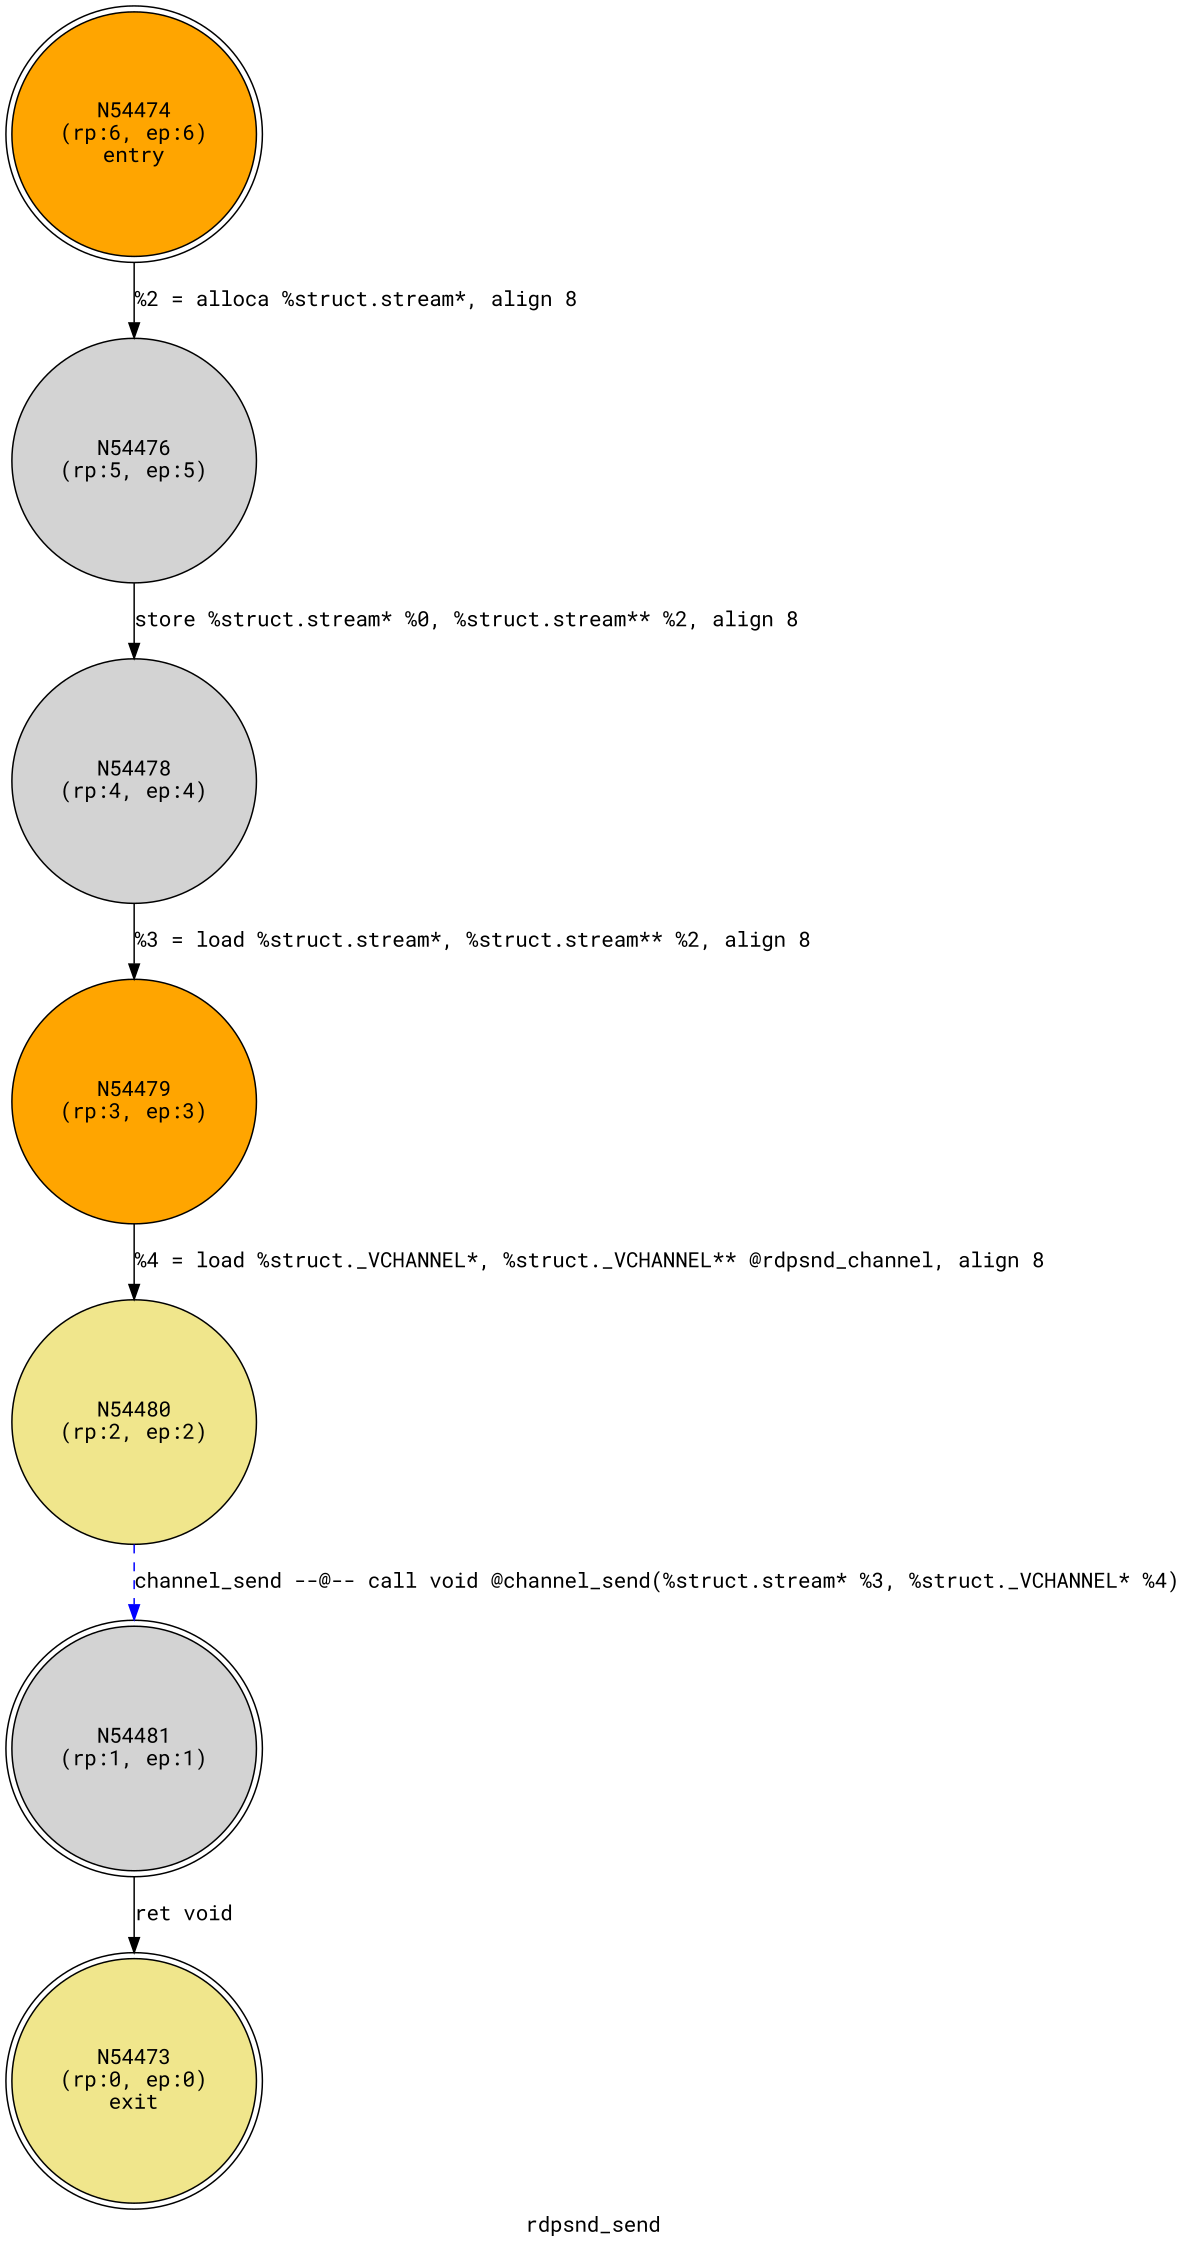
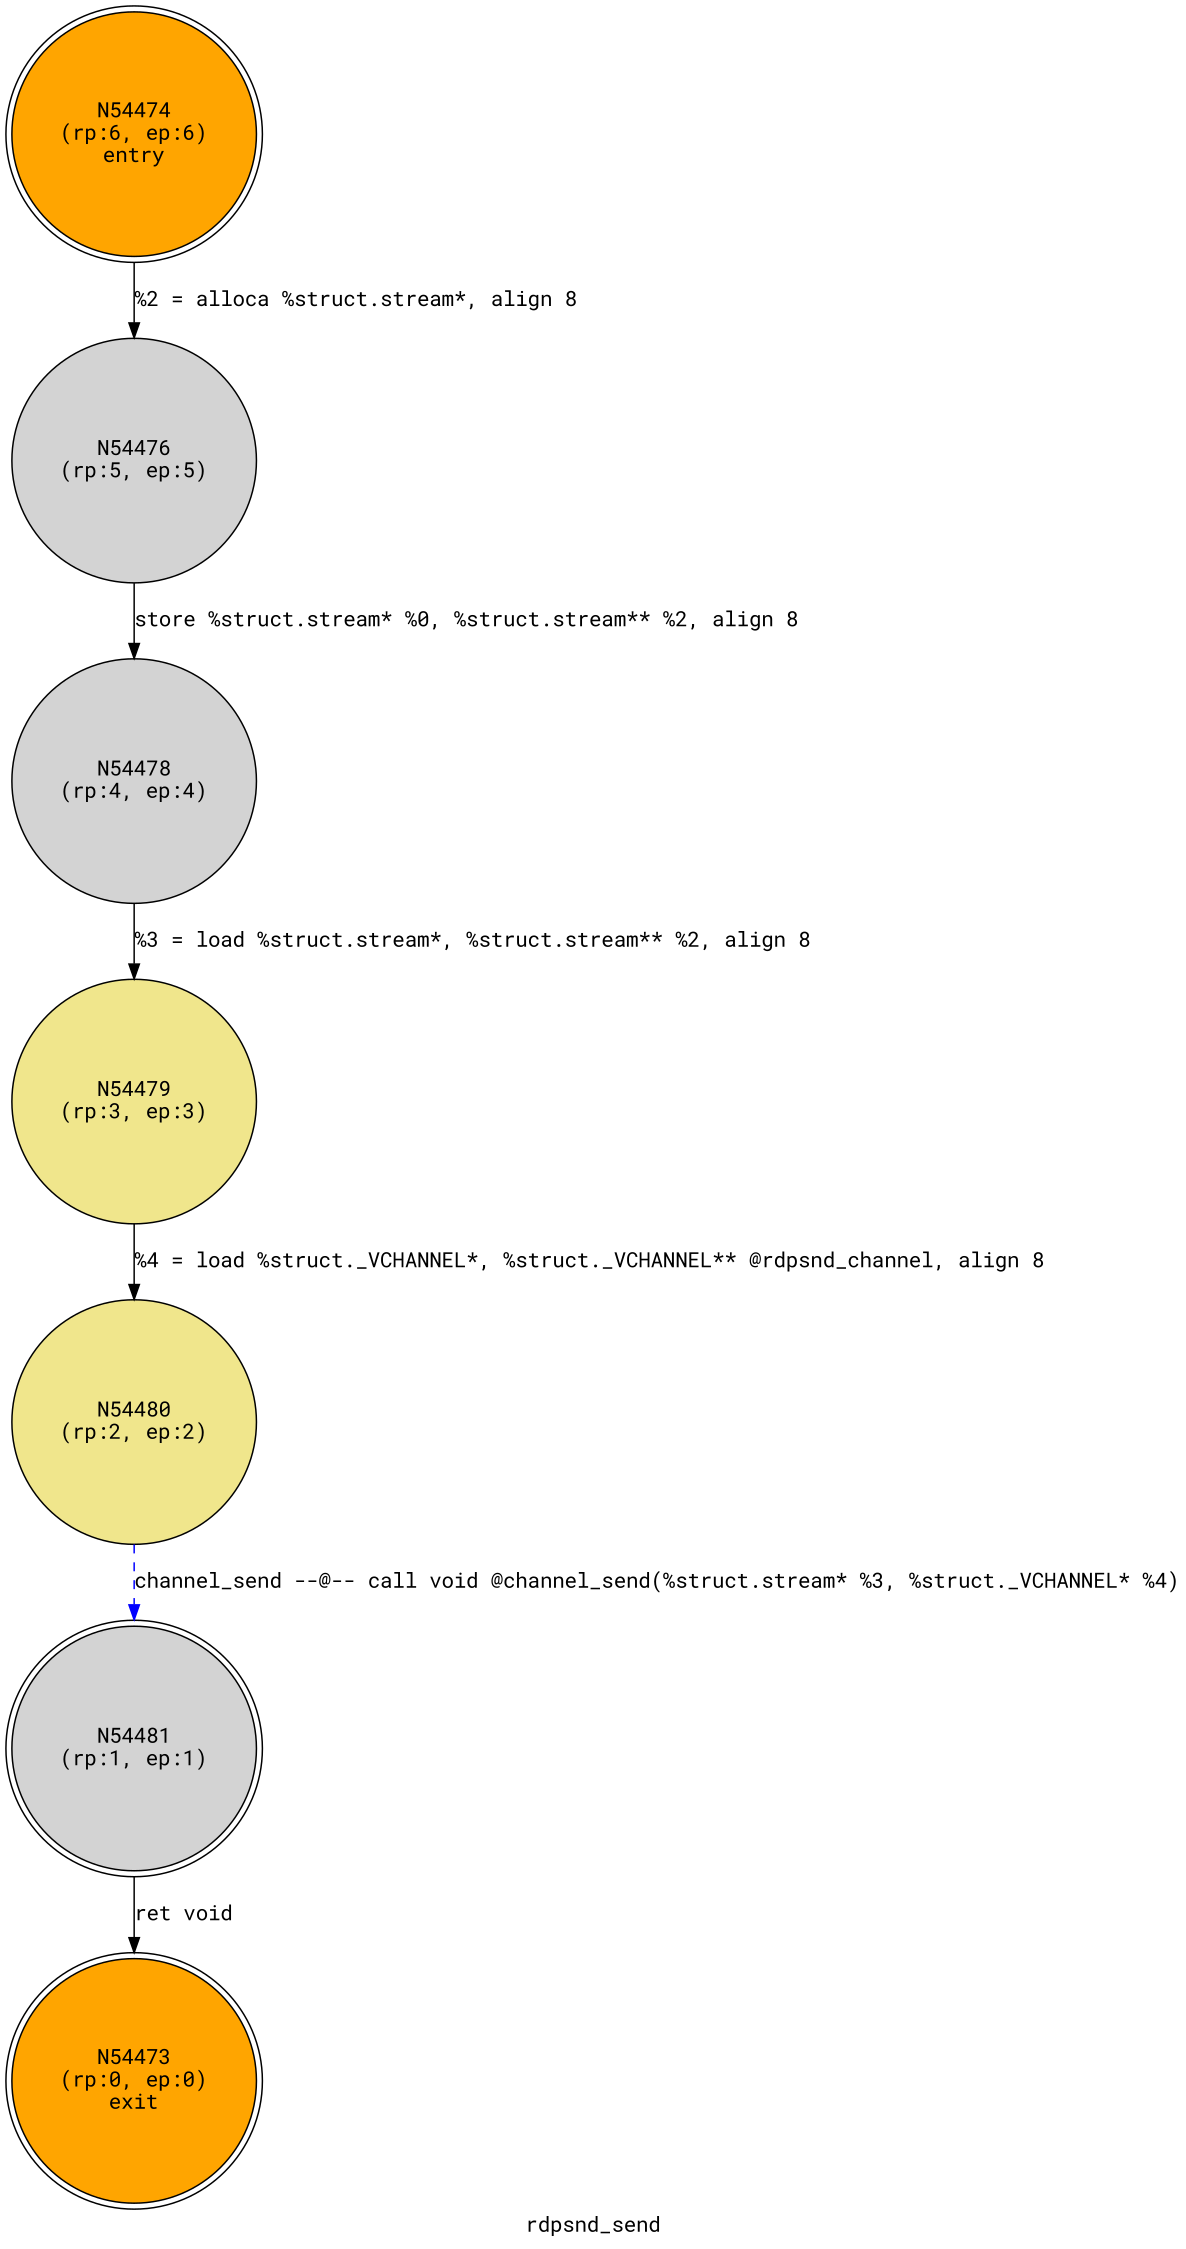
node "N54479 (rp:3, ep:3)": fillcolor orange -> khaki
node "N54473 (rp:0, ep:0) exit": fillcolor khaki -> orange
